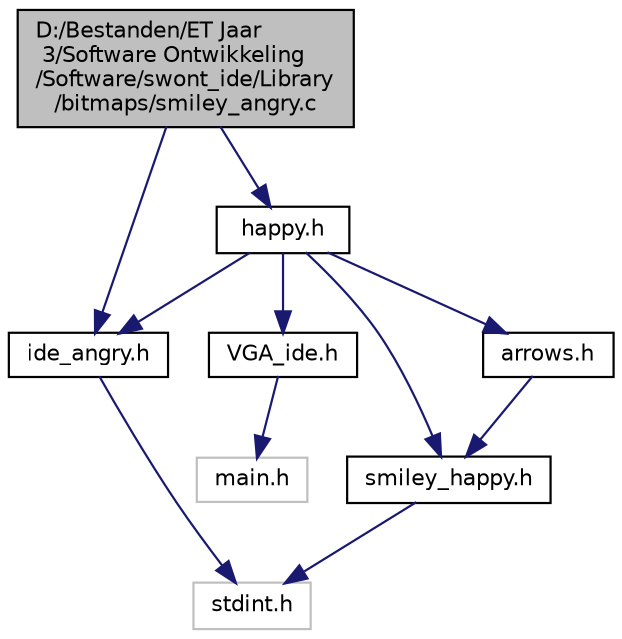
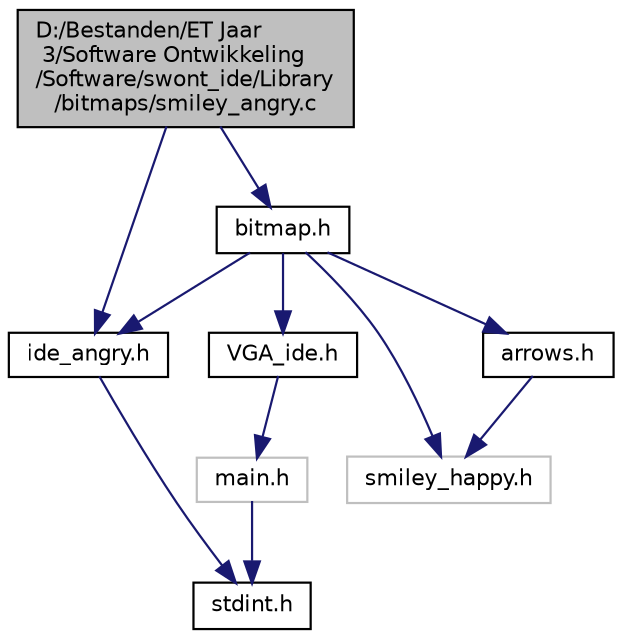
node "happy.h": label "happy.h" -> "bitmap.h"
node "smiley_happy.h": color black -> grey75
edge "smiley_happy.h" -> "stdint.h": now "main.h" -> "stdint.h"
node "stdint.h": color grey75 -> black
